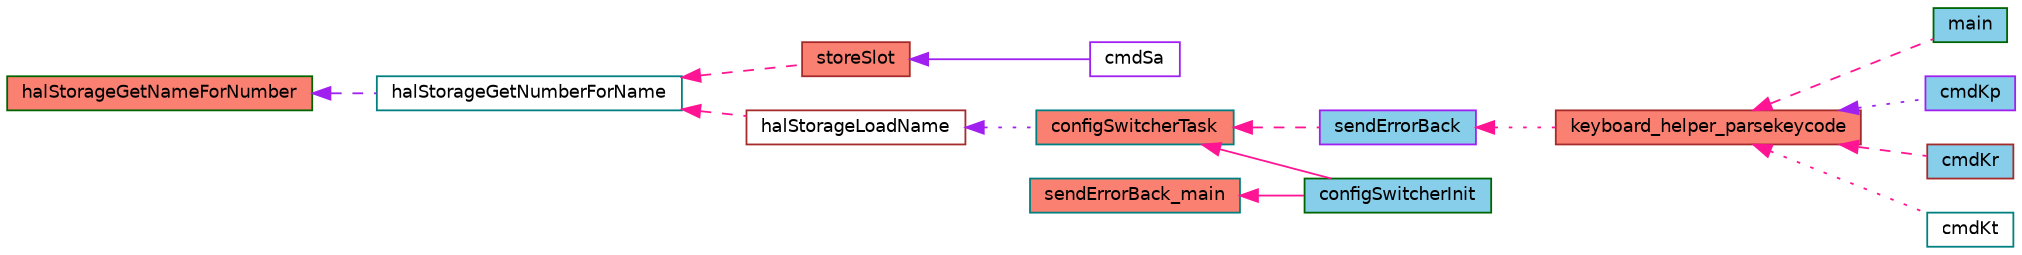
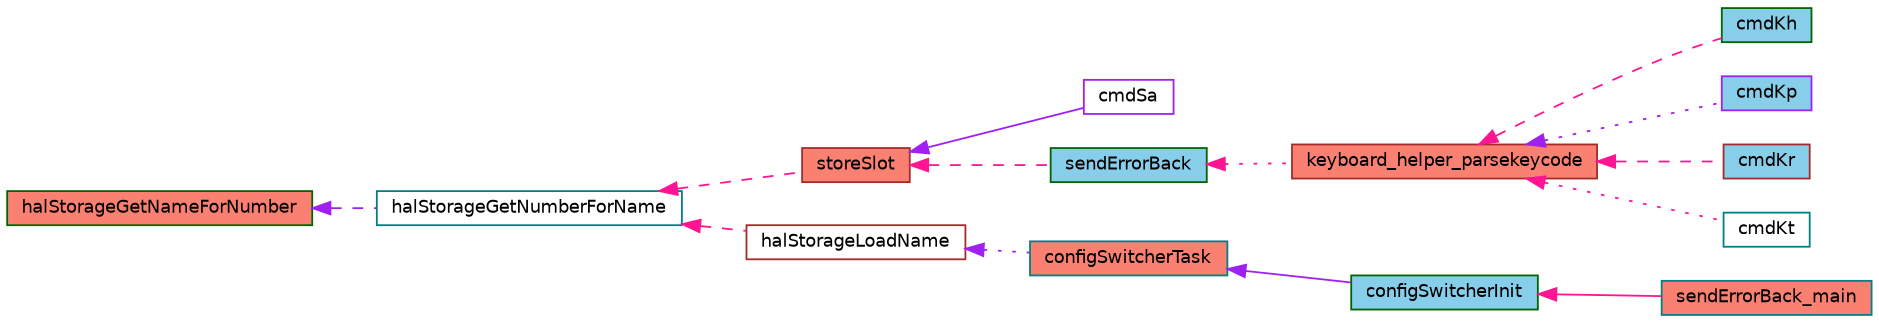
node "main": label "main" -> "cmdKh"
edge "sendErrorBack" -> "configSwitcherTask": now "sendErrorBack" -> "storeSlot"
node "sendErrorBack": color purple -> darkgreen
edge "configSwitcherInit" -> "configSwitcherTask": color deeppink -> purple
edge "configSwitcherInit" -> "sendErrorBack_main": reversed
